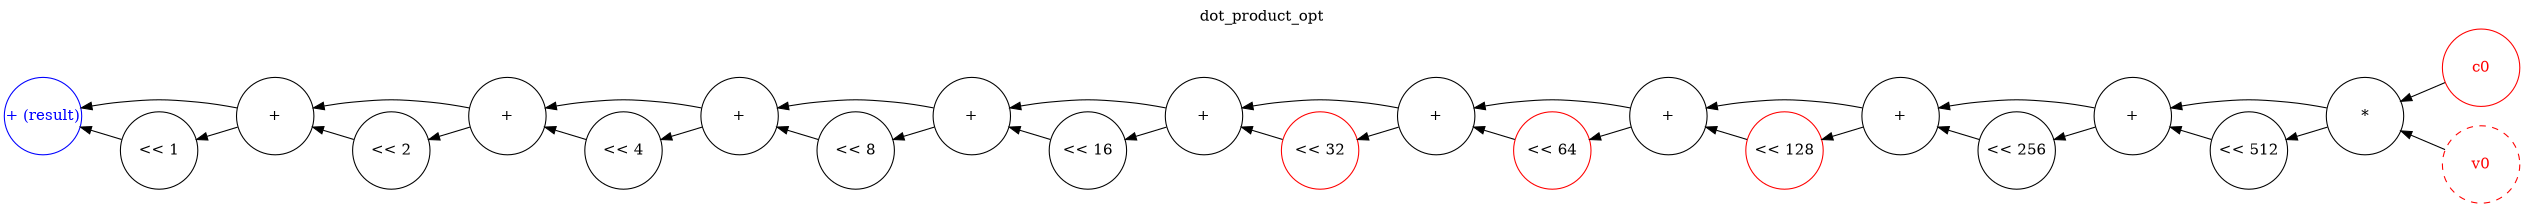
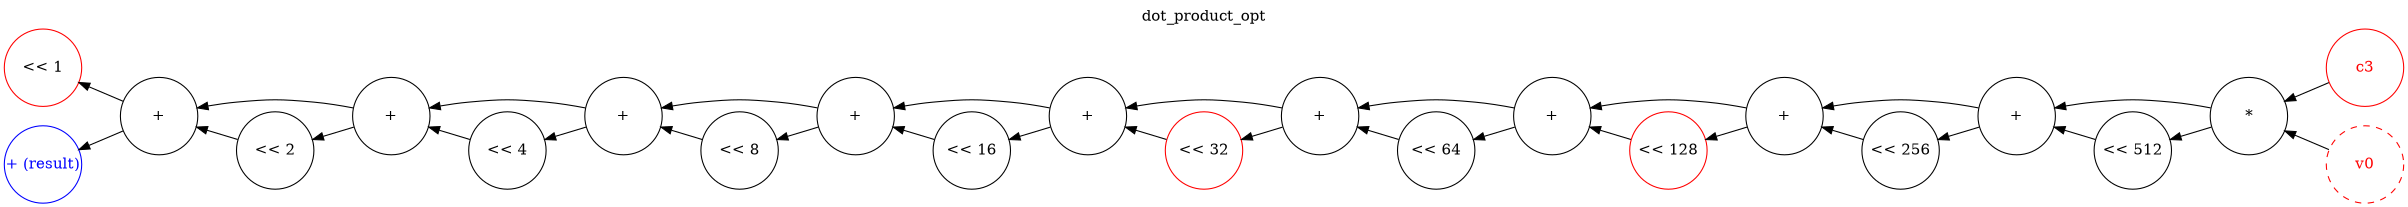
node "c0": label "c0" -> "c3"
edge "<< 1" -> "+ (result)": removed
node "<< 1": color black -> red
node "<< 64": color red -> black
